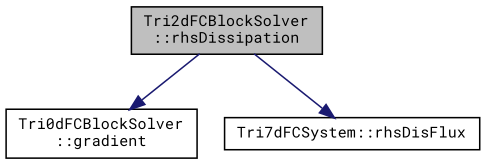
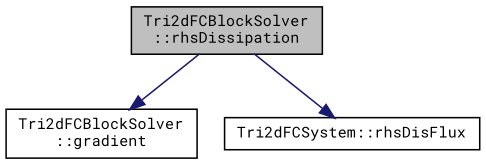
node "Tri0dFCBlockSolver ::gradient": label "Tri0dFCBlockSolver ::gradient" -> "Tri2dFCBlockSolver ::gradient"
node "Tri7dFCSystem::rhsDisFlux": label "Tri7dFCSystem::rhsDisFlux" -> "Tri2dFCSystem::rhsDisFlux"
